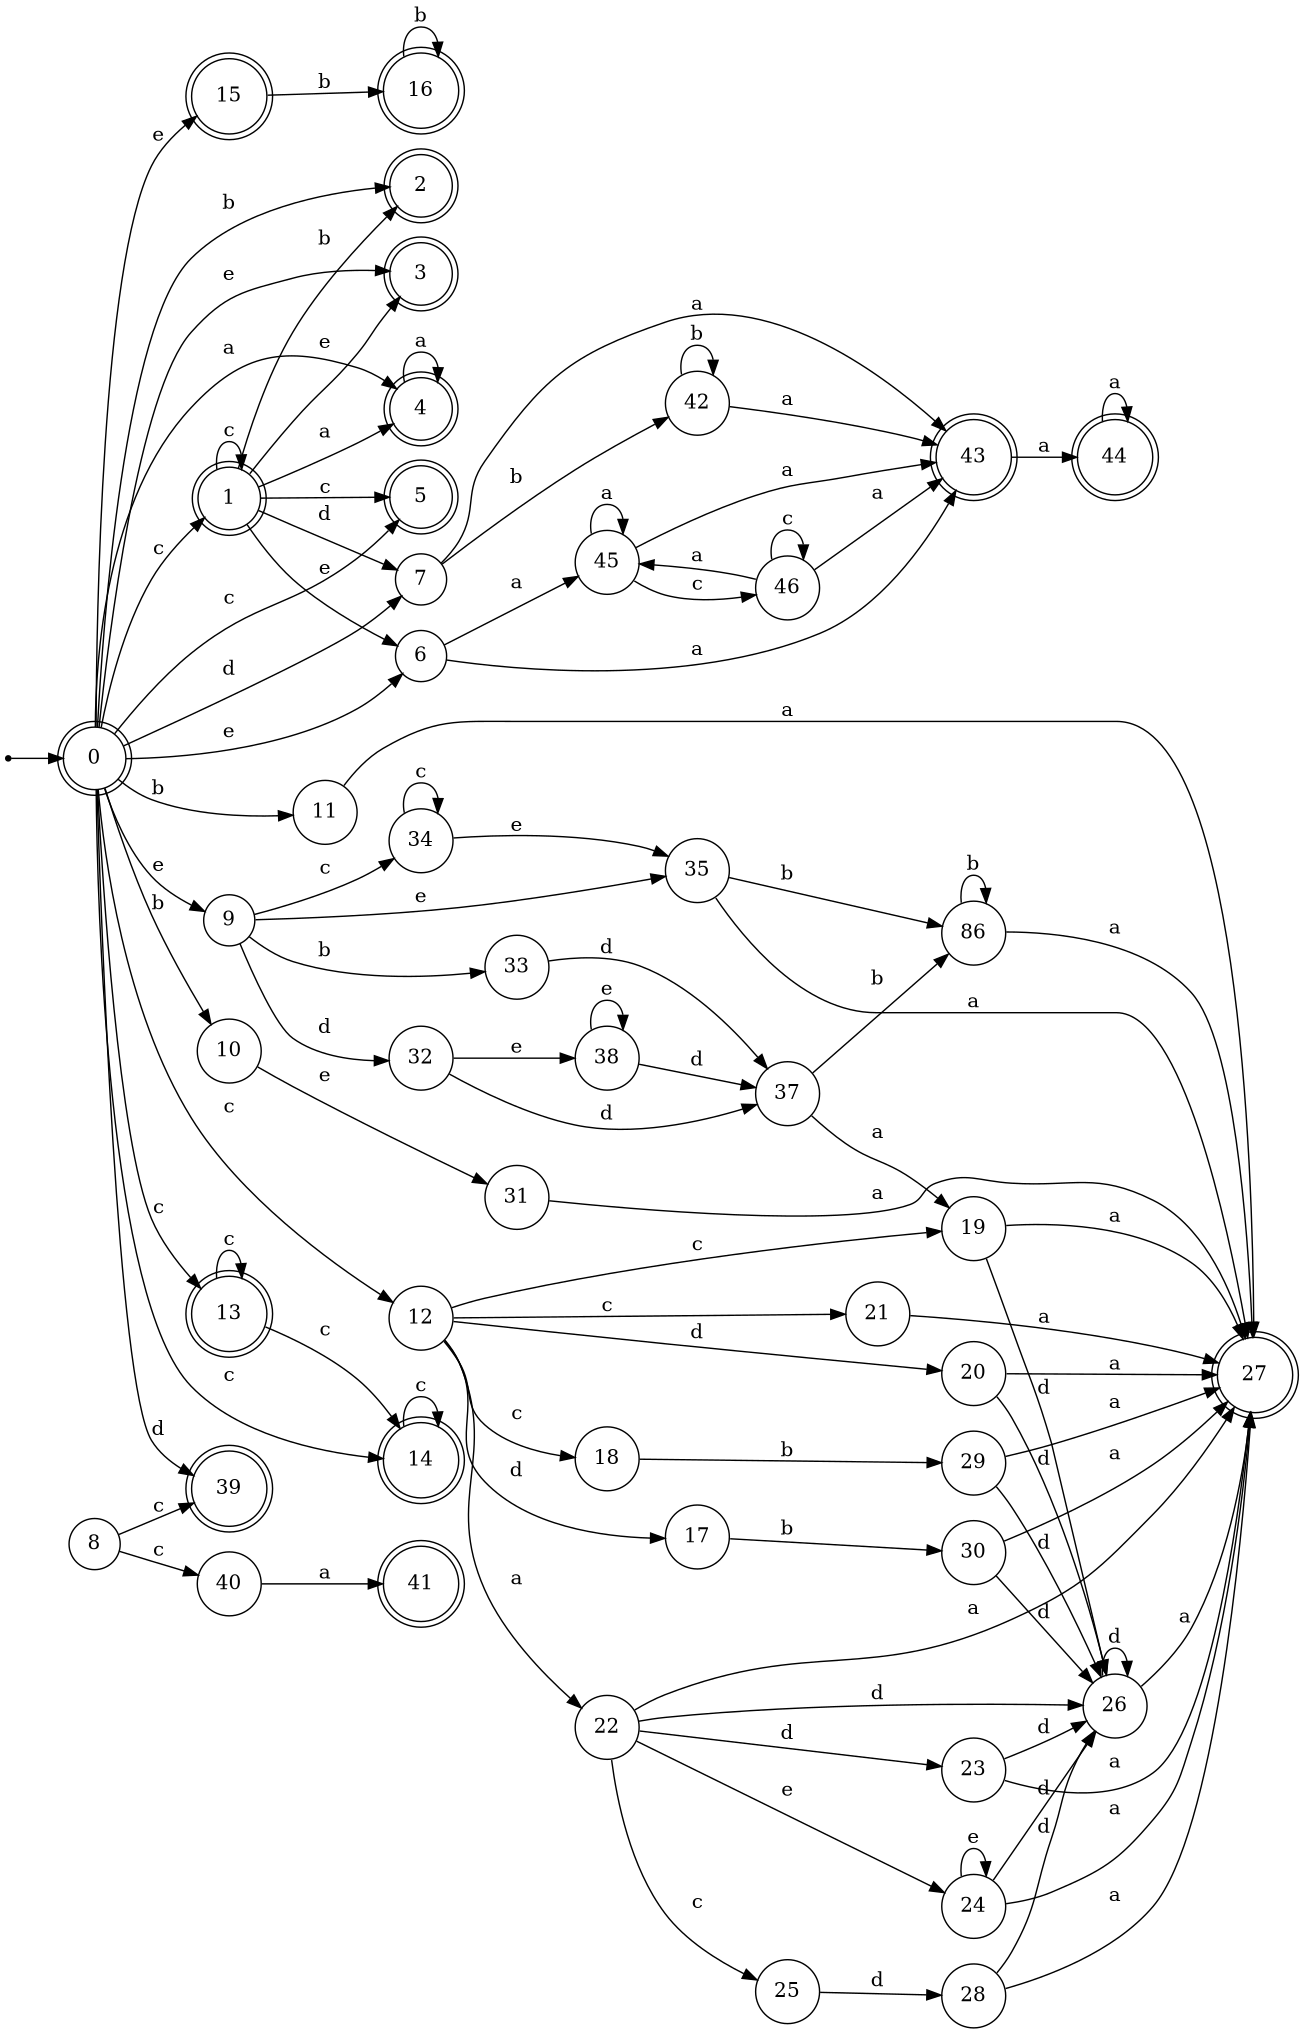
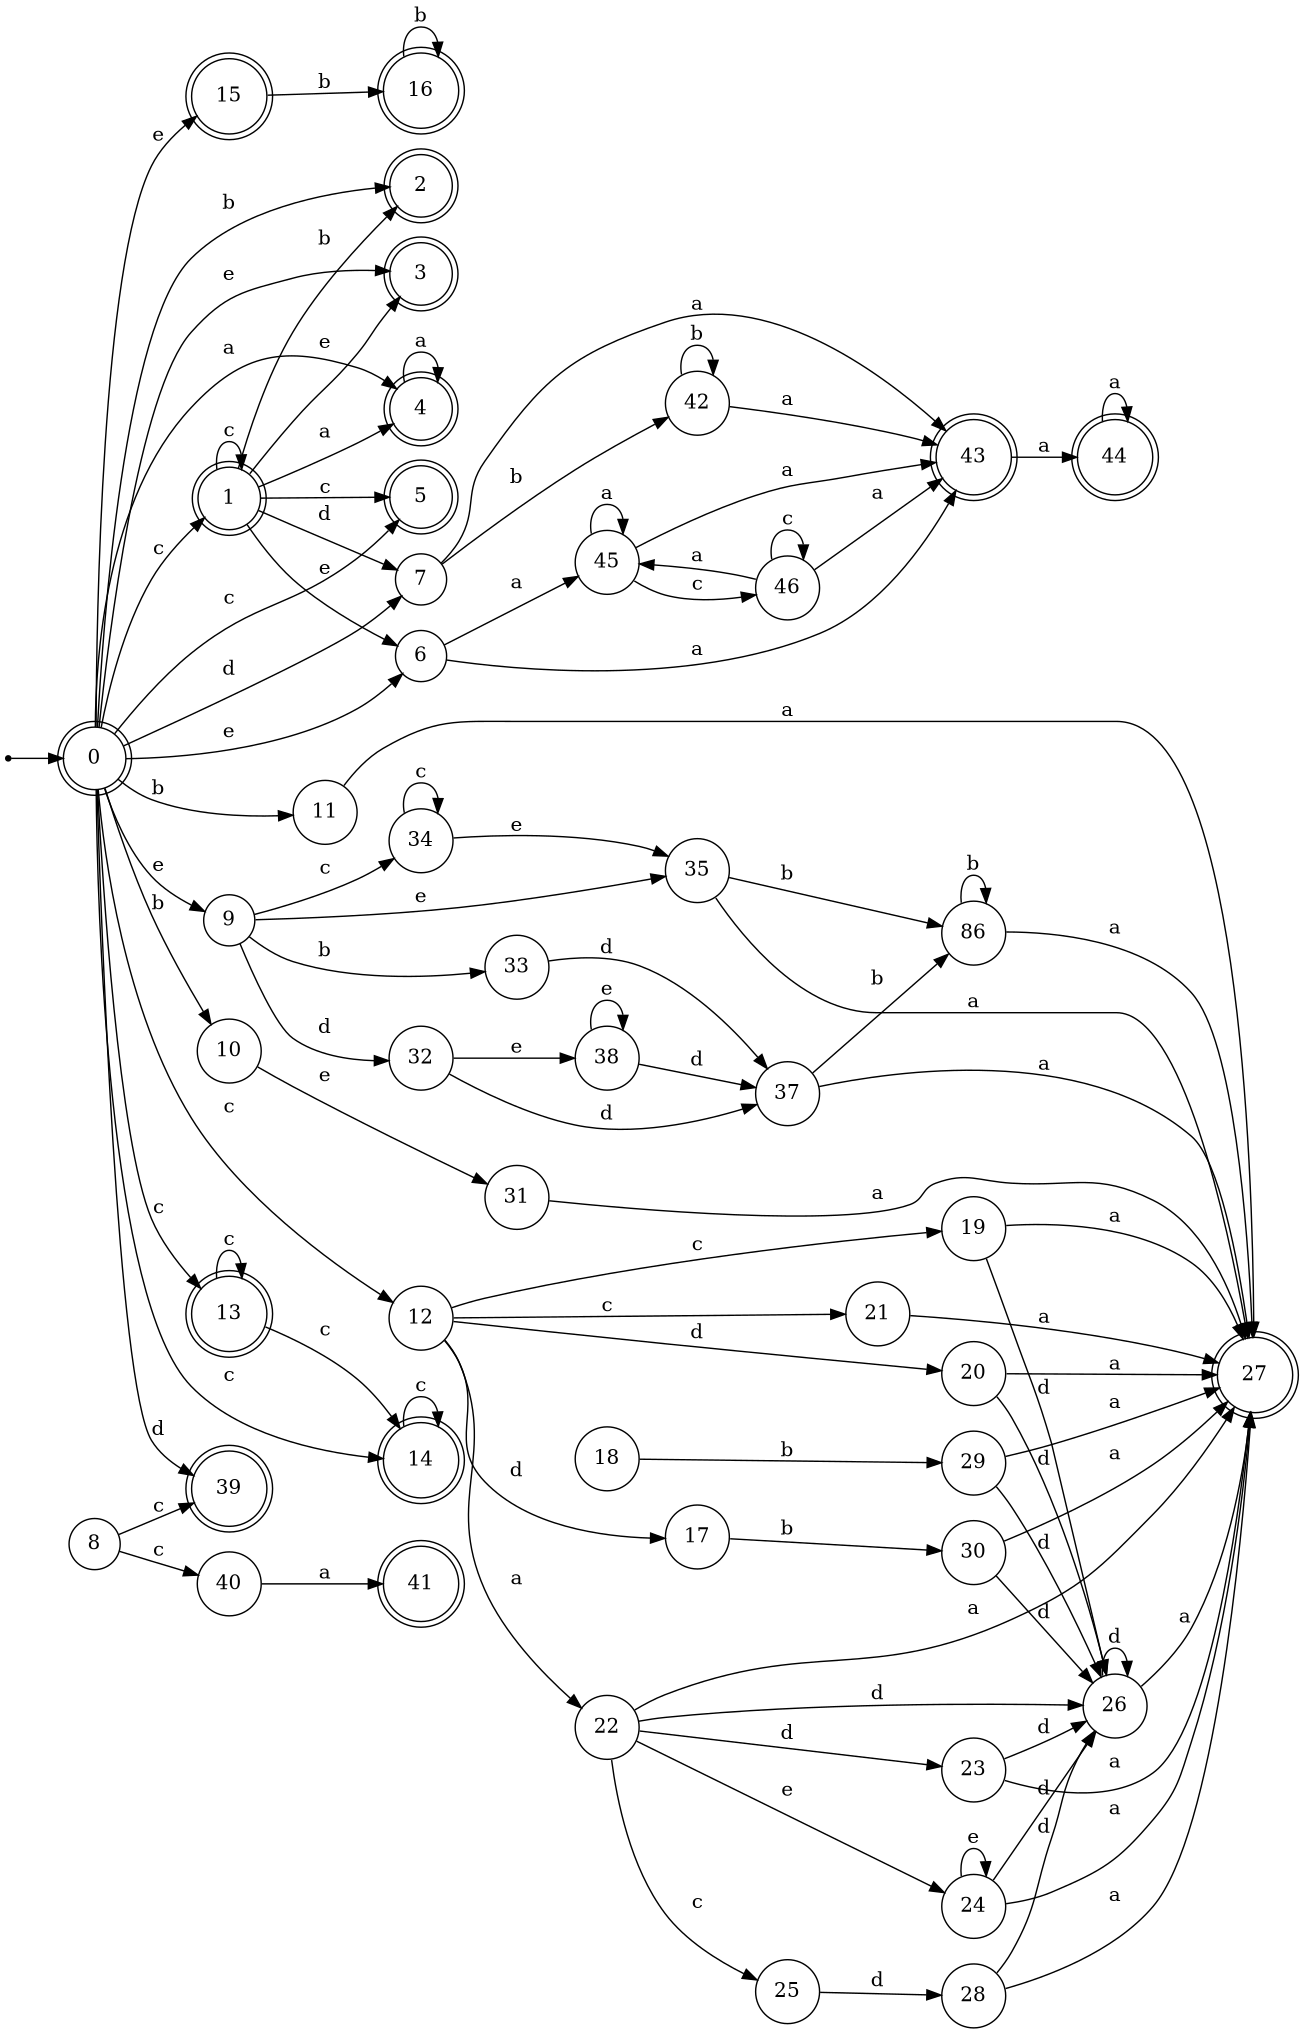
edge "37" -> "19": now "37" -> "27"
edge "12" -> "18": removed, label "c"
